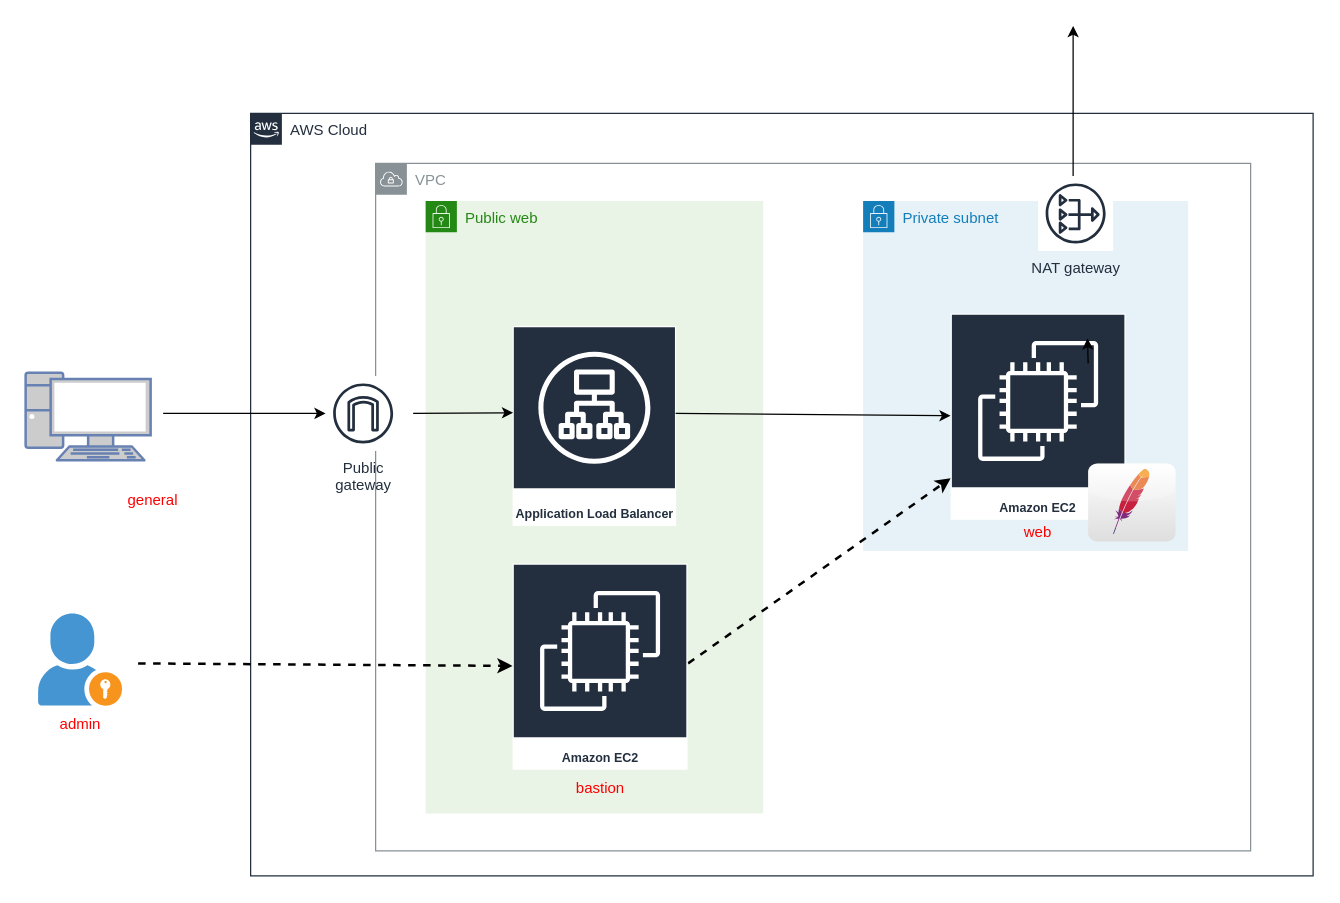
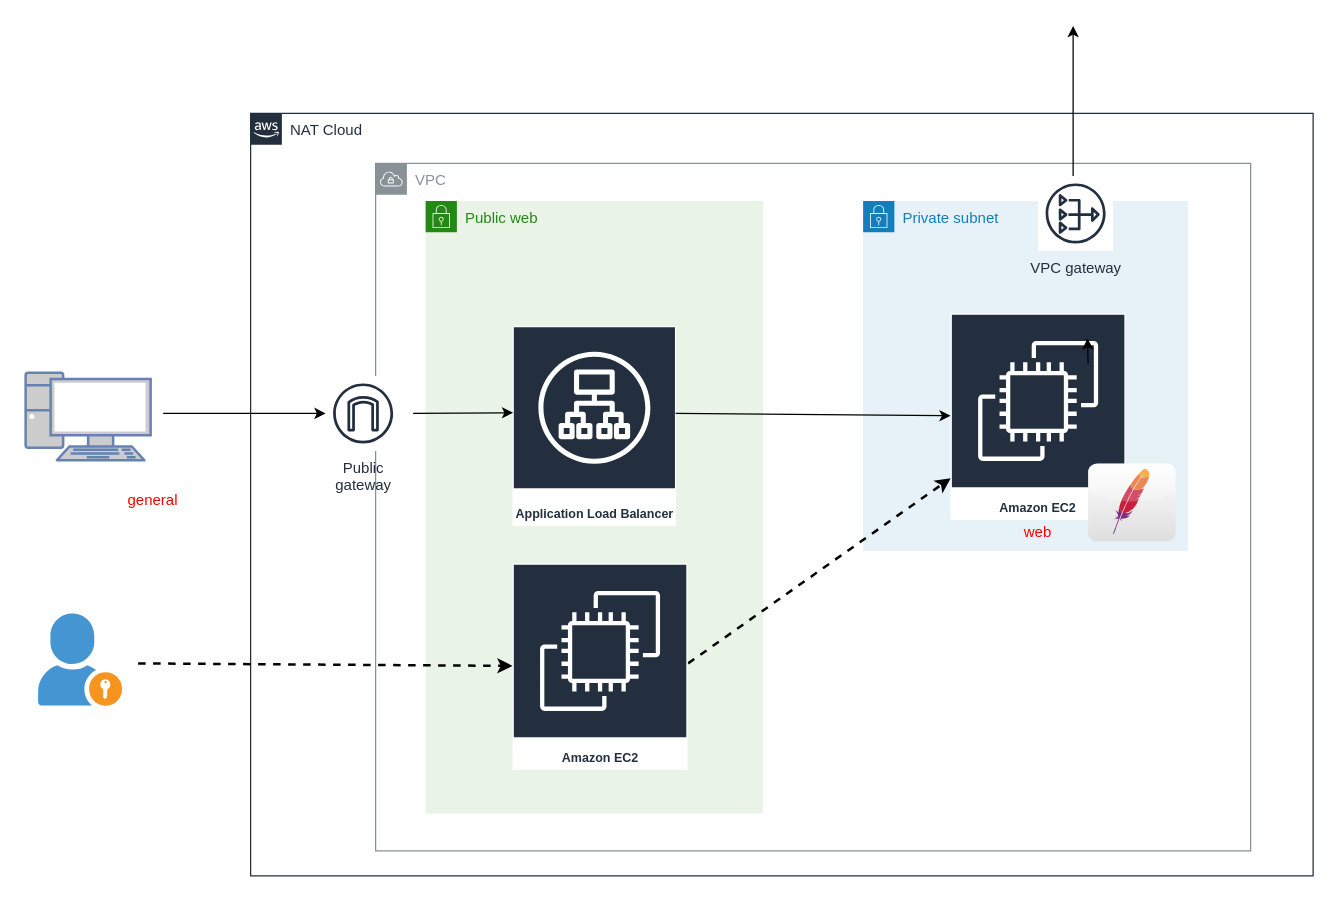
node "AWS Cloud": label "AWS Cloud" -> "NAT Cloud"
node "NAT gateway": label "NAT gateway" -> "VPC gateway"
node "admin": removed
node "bastion": removed
